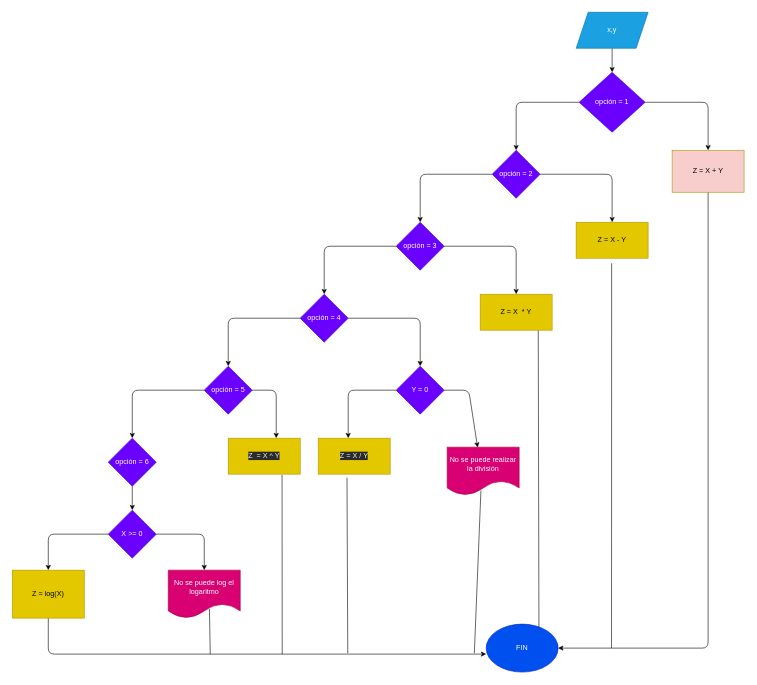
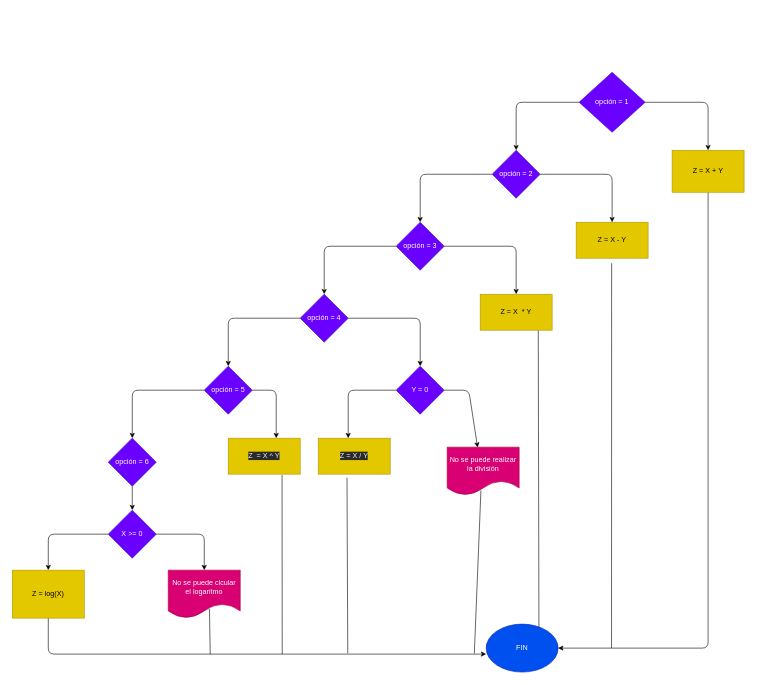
node "x,y": removed
edge "x,y" -> "opción = 1": removed
node "Z = X + Y": fillcolor #f8cecc -> #e3c800
node "No se puede log el logaritmo": label "No se puede log el logaritmo" -> "No se puede clcular el logaritmo"
